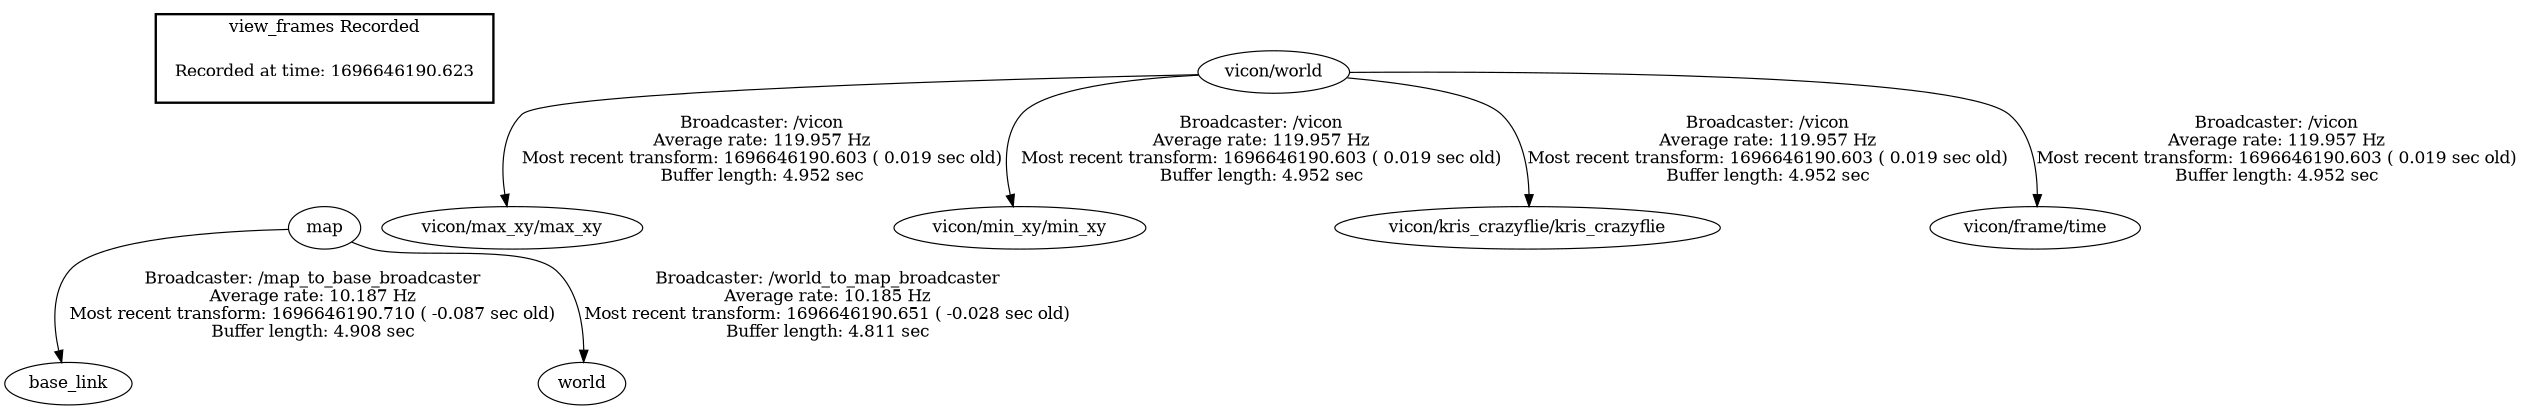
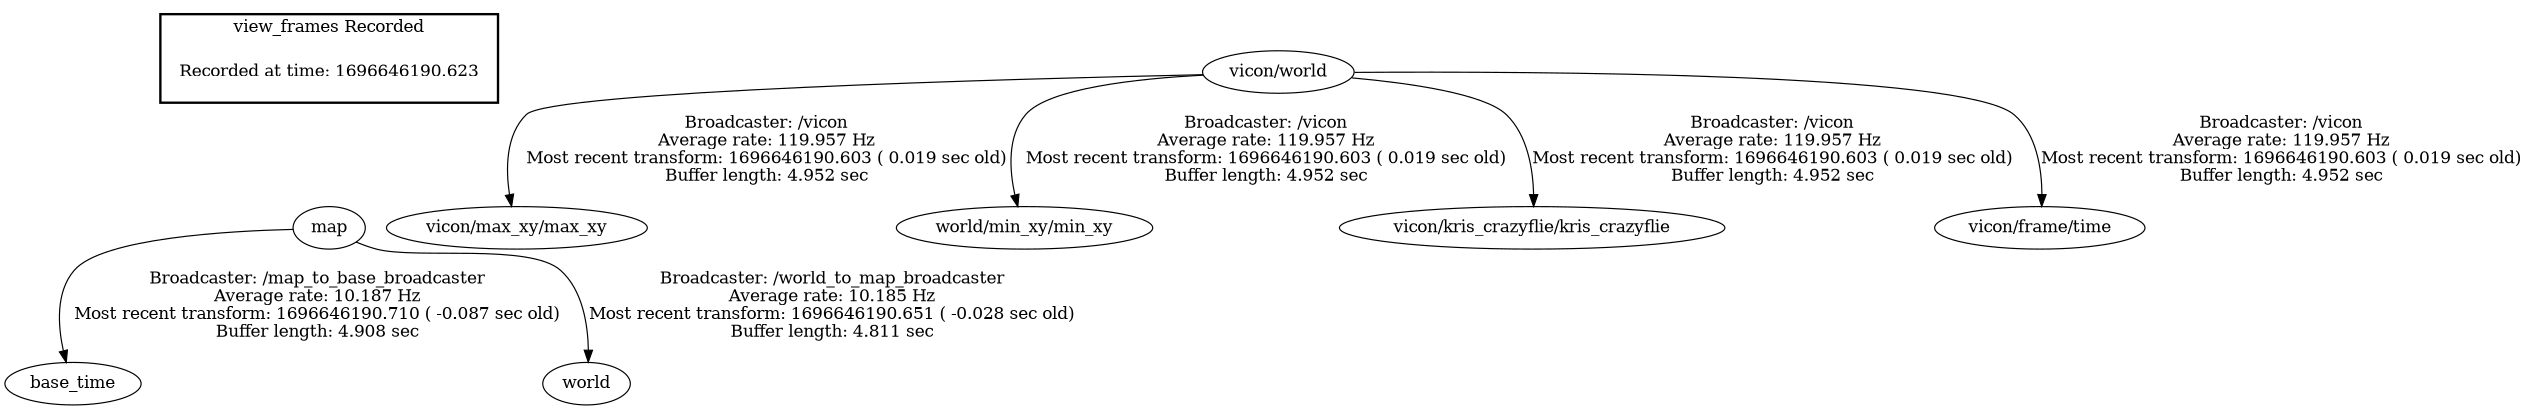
node "vicon/min_xy/min_xy": label "vicon/min_xy/min_xy" -> "world/min_xy/min_xy"
node "base_link": label "base_link" -> "base_time"
